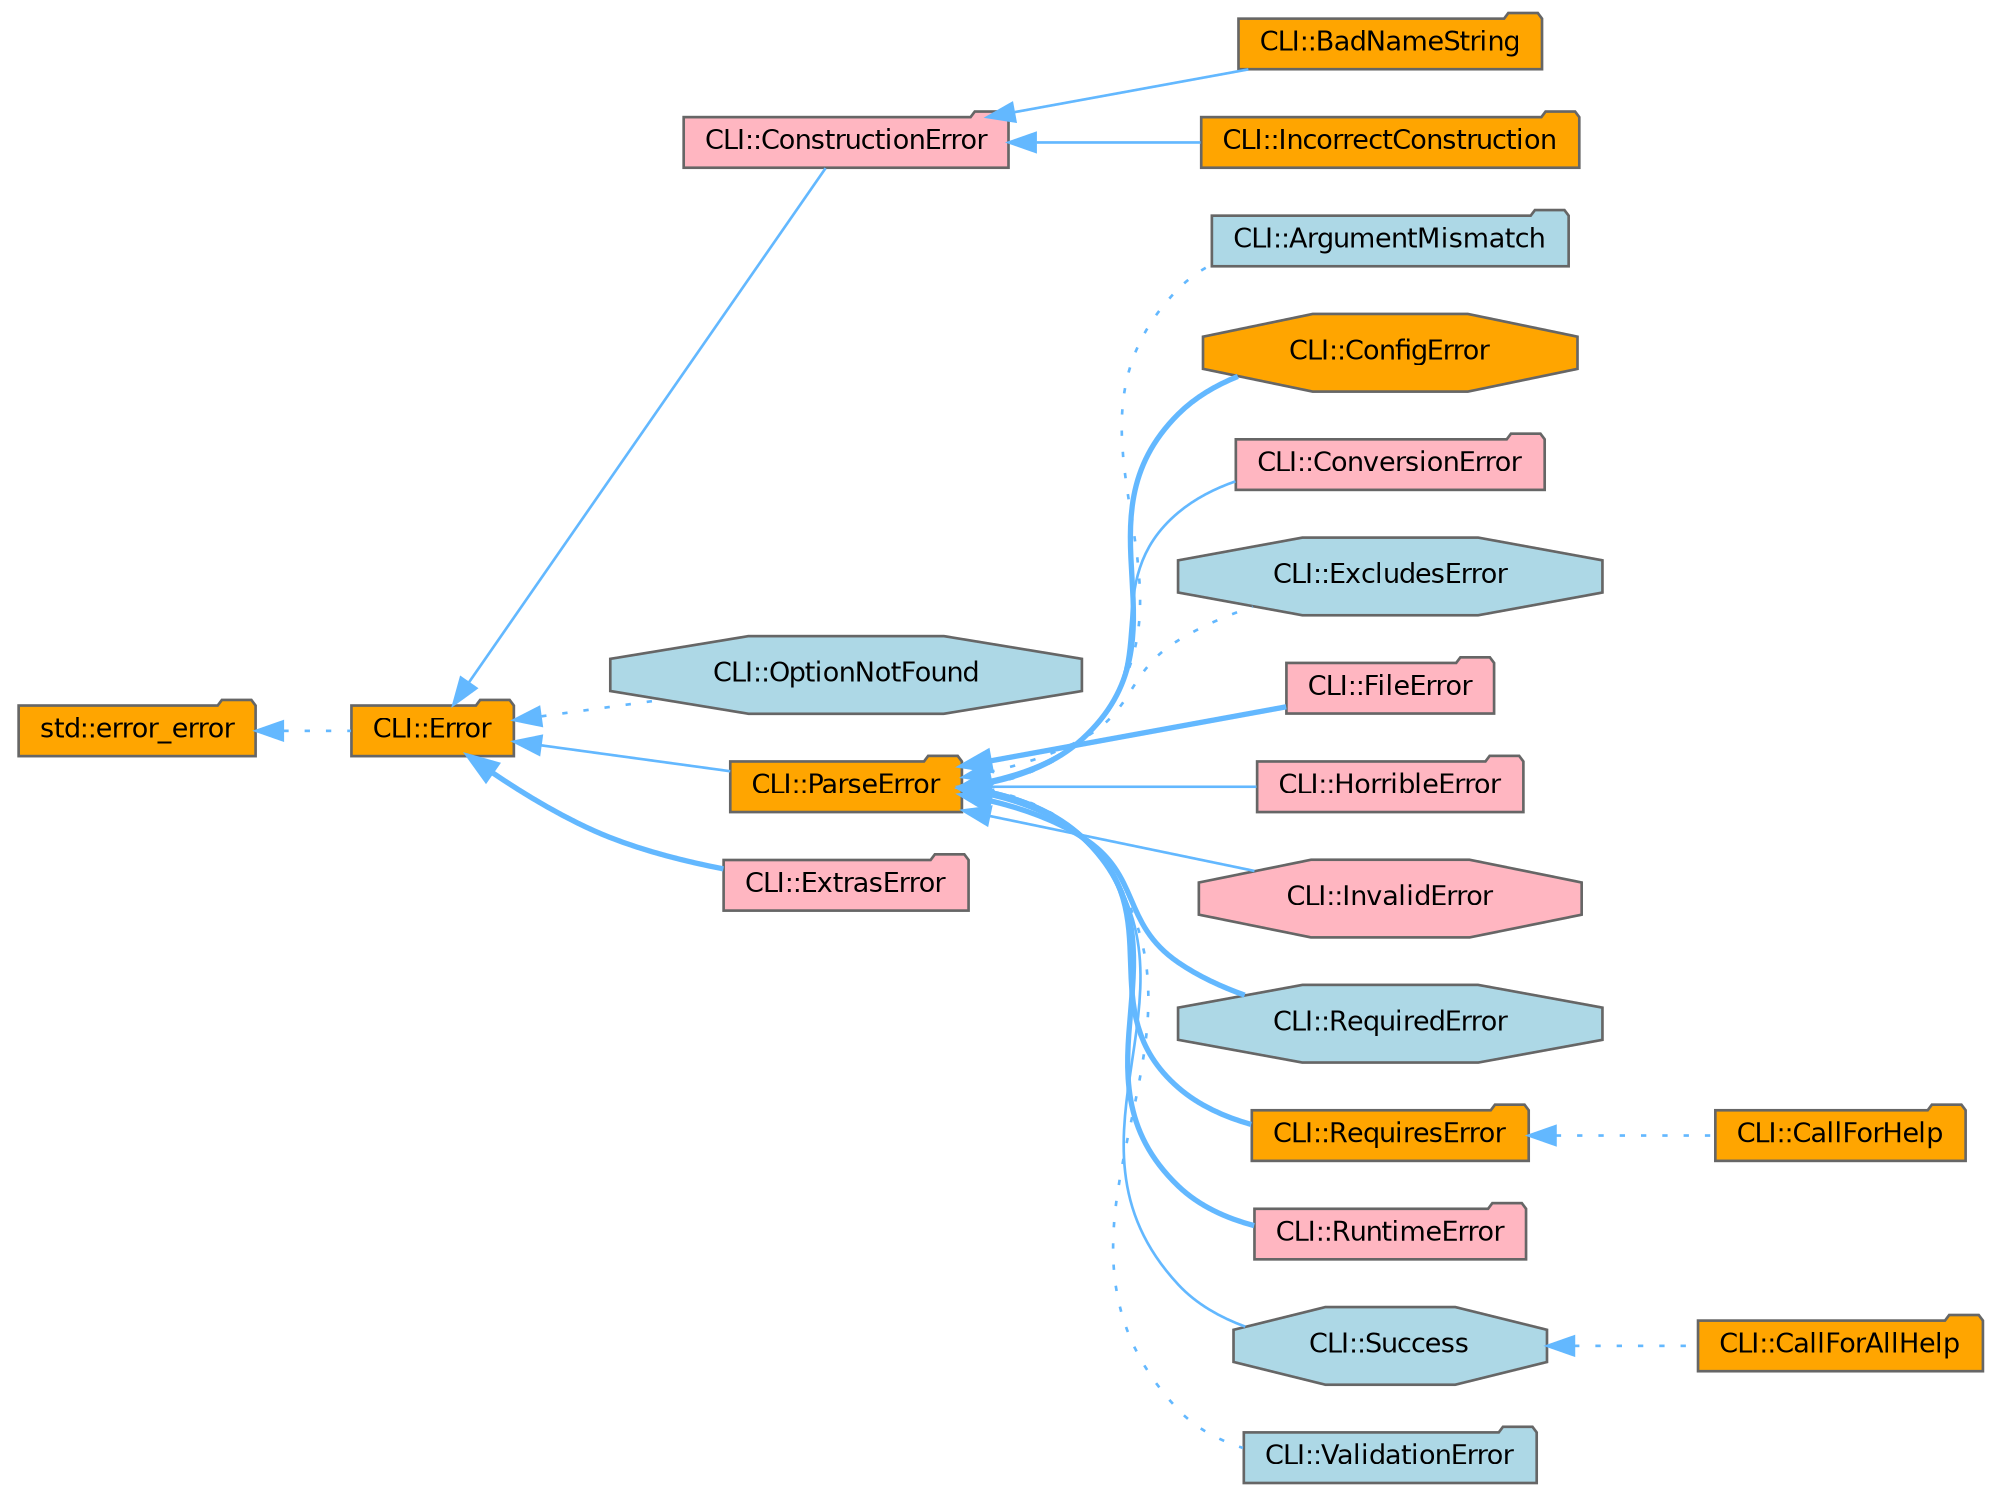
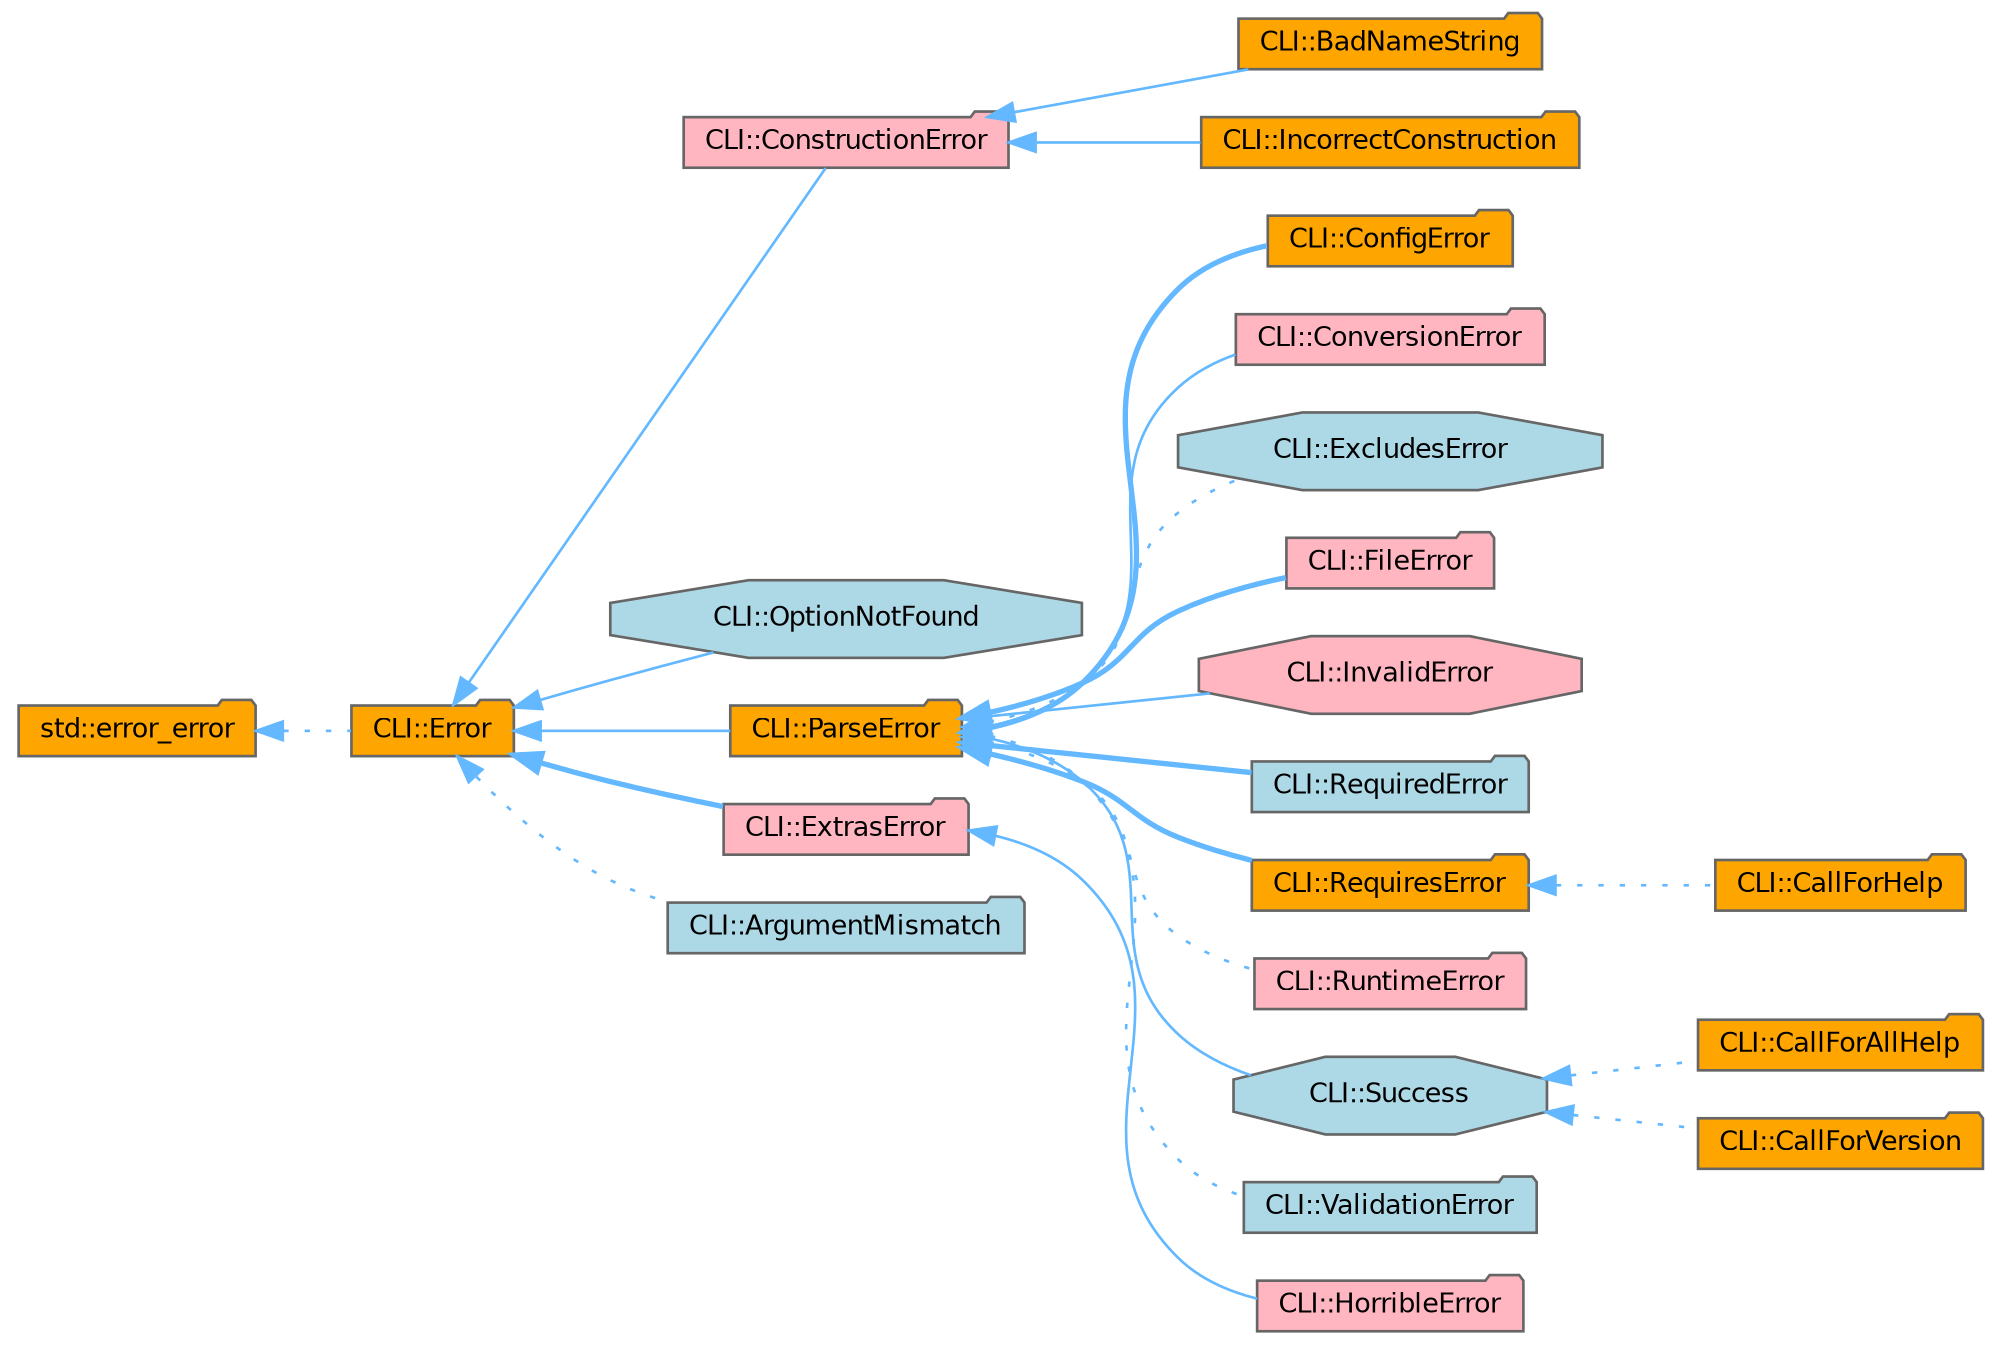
node "CLI::ConfigError": shape octagon -> folder
edge "CLI::ArgumentMismatch" -> "CLI::ParseError": now "CLI::ArgumentMismatch" -> "CLI::Error"
edge "CLI::OptionNotFound" -> "CLI::Error": style dotted -> solid
edge "CLI::HorribleError" -> "CLI::ParseError": now "CLI::HorribleError" -> "CLI::ExtrasError"
node "CLI::RequiredError": shape octagon -> folder
edge "CLI::RuntimeError" -> "CLI::ParseError": style bold -> dotted
node "CLI::CallForVersion": added
